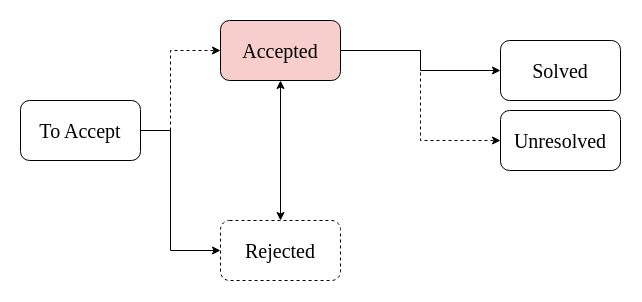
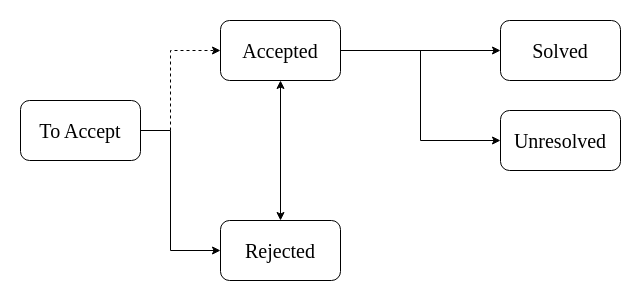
node "Accepted": fillcolor #f8cecc -> #ffffff
node "Solved": moved (561, 71) -> (561, 51)
edge "Accepted" -> "Unresolved": style dashed -> solid
node "Rejected": style dashed -> solid
